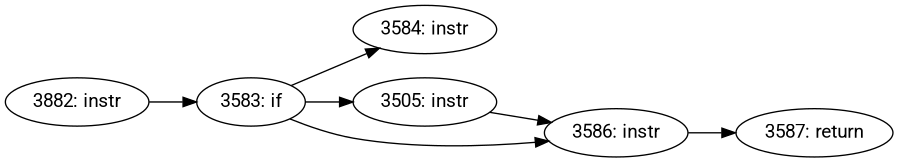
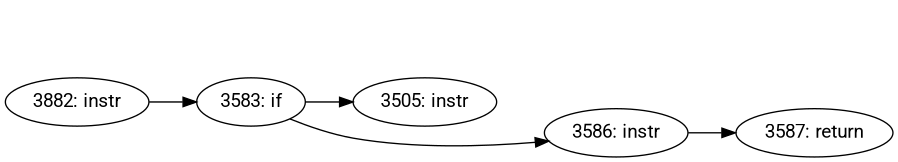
node "3584: instr": removed
edge "3505: instr" -> "3586: instr": removed
